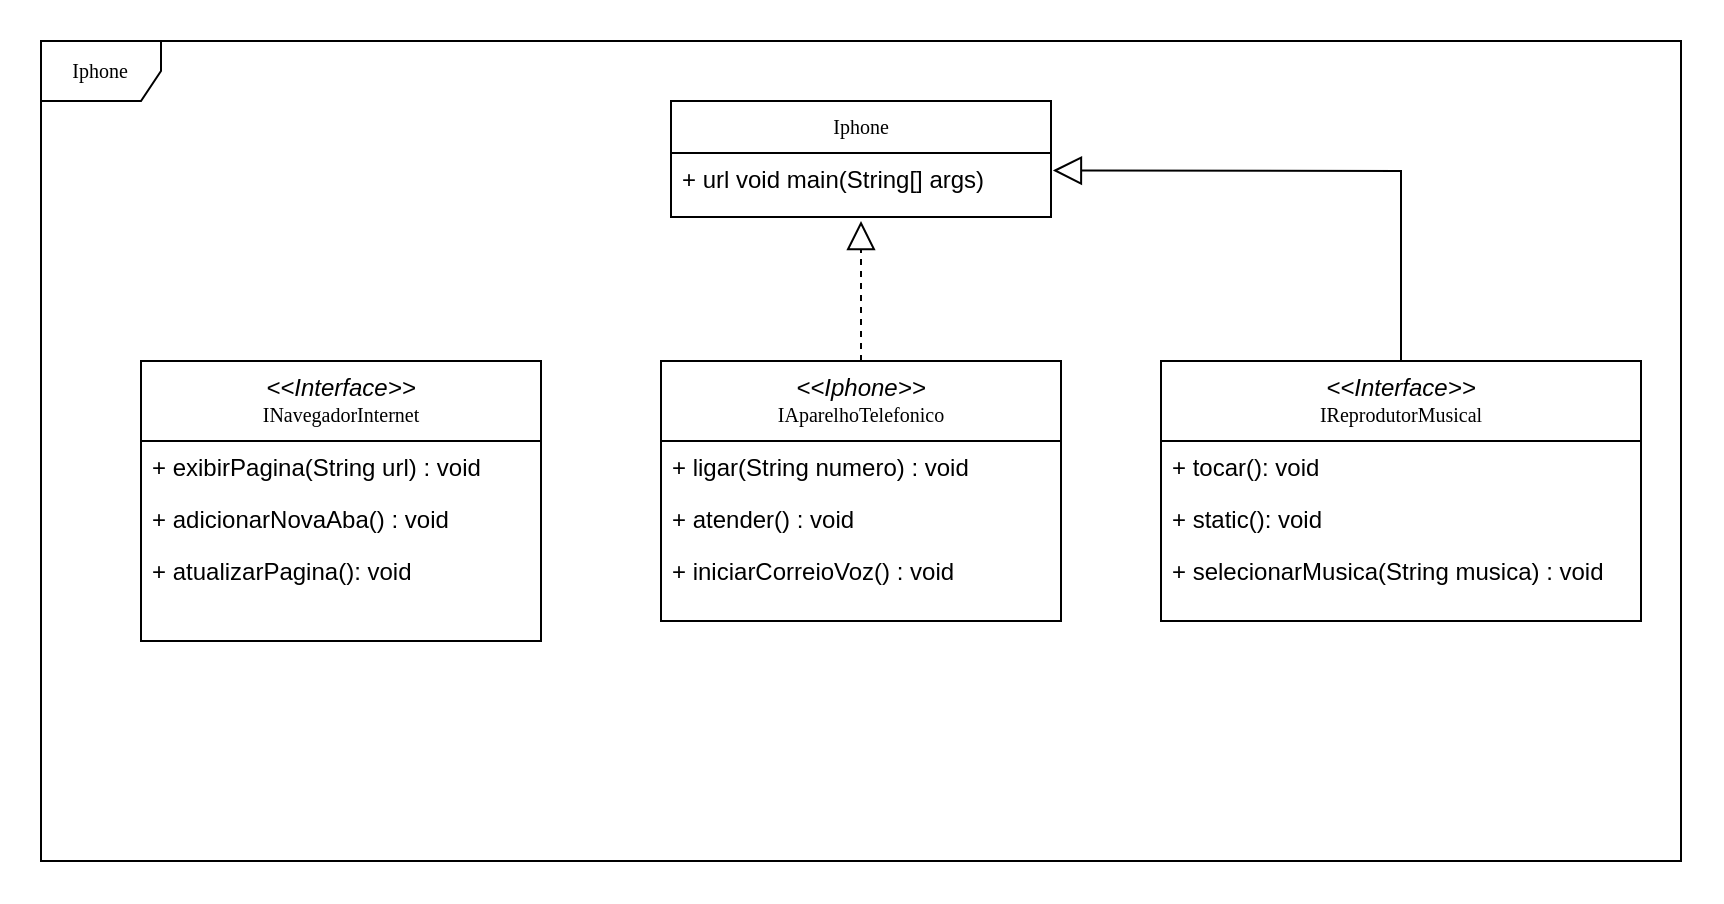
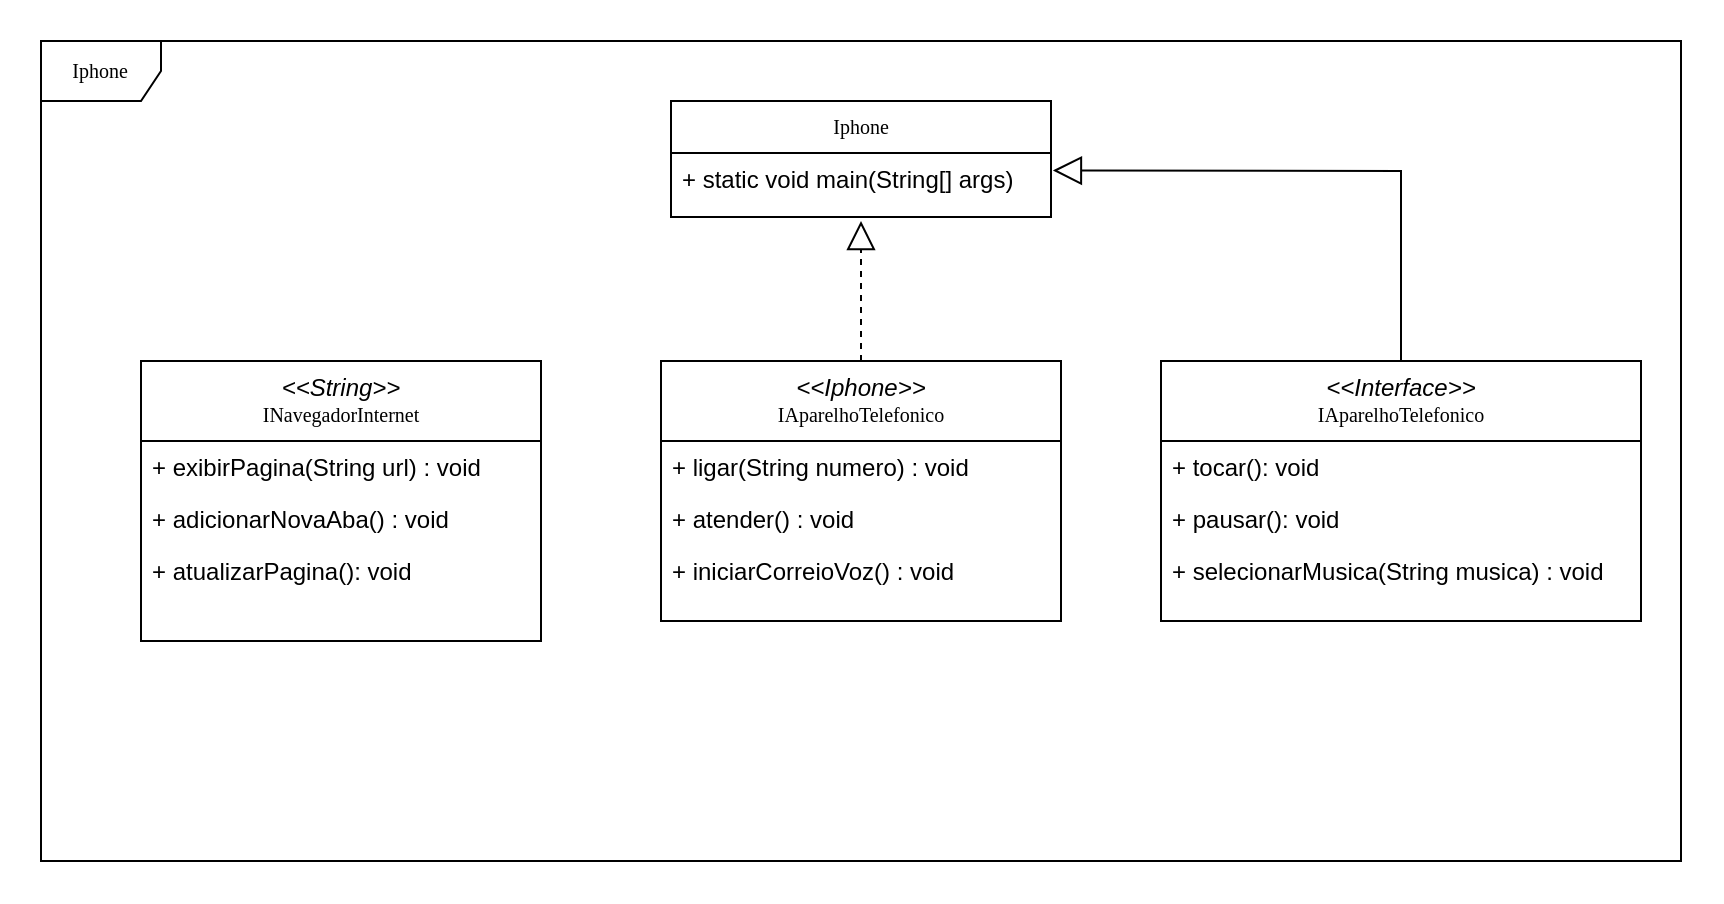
node "+ url void main(String[] args)": label "+ url void main(String[] args)" -> "+ static void main(String[] args)"
node "<<Interface>> INavegadorInternet": label "<<Interface>> INavegadorInternet" -> "<<String>> INavegadorInternet"
node "<<Interface>>IReprodutorMusical": label "<<Interface>>IReprodutorMusical" -> "<<Interface>>IAparelhoTelefonico"
node "+ static(): void": label "+ static(): void" -> "+ pausar(): void"
